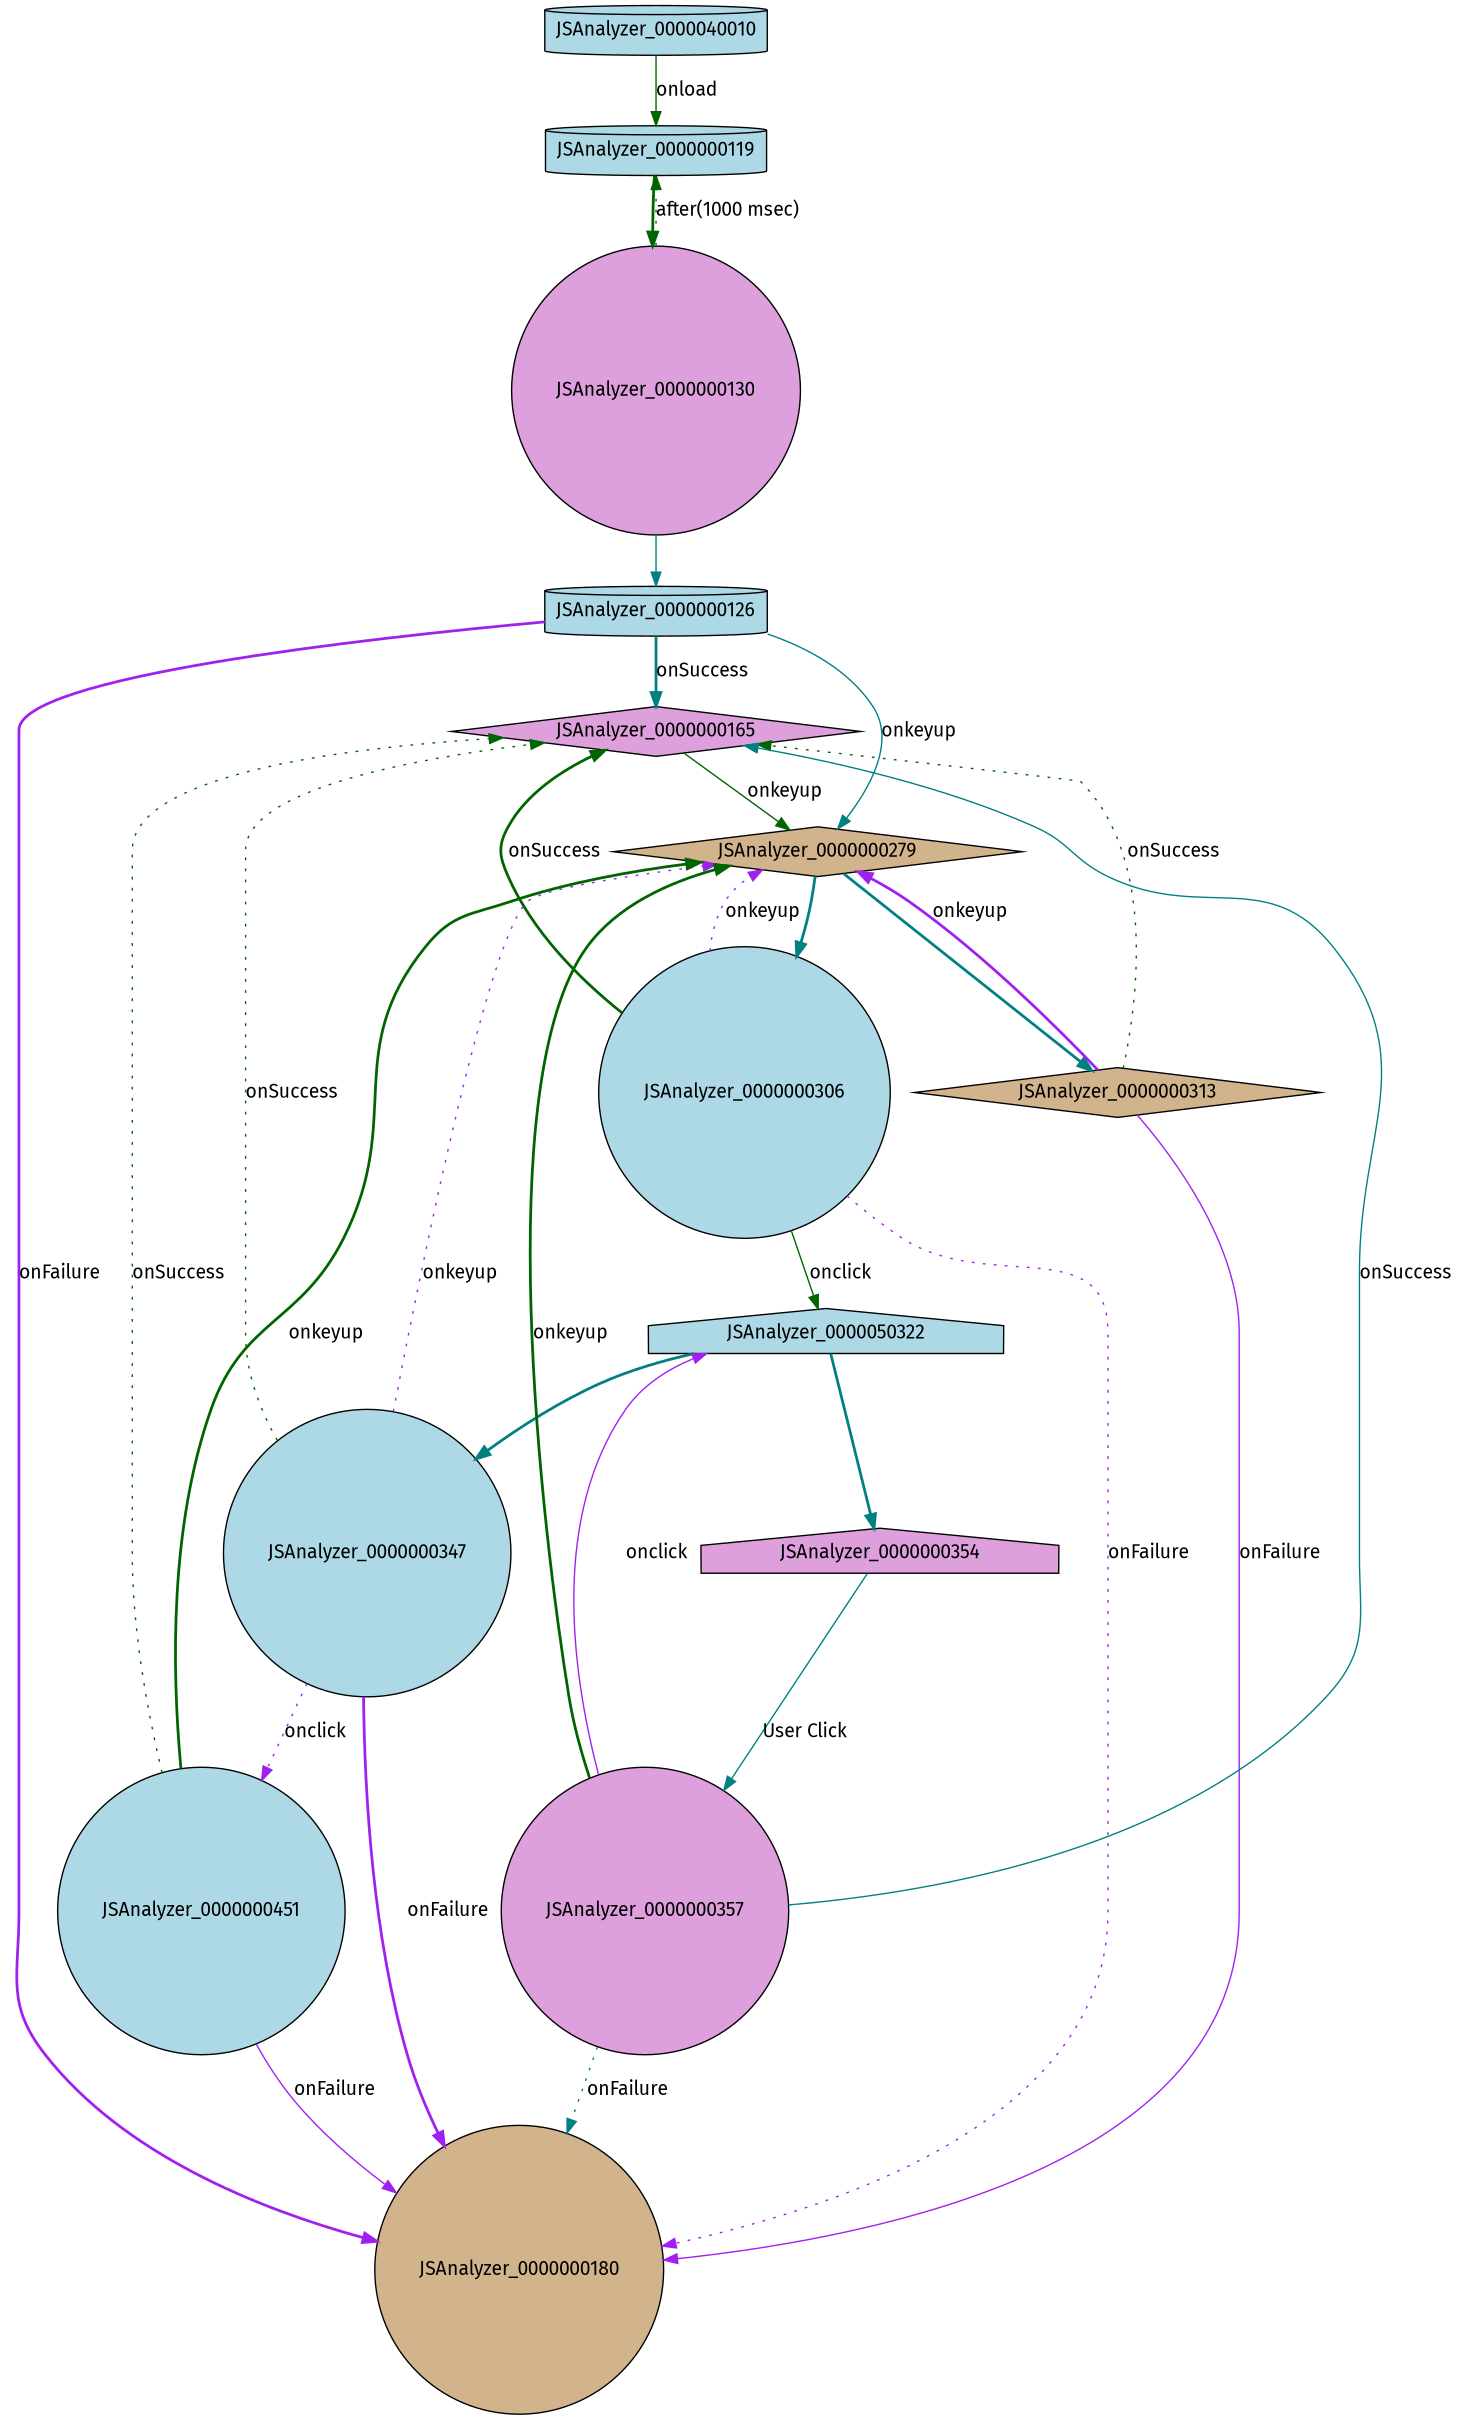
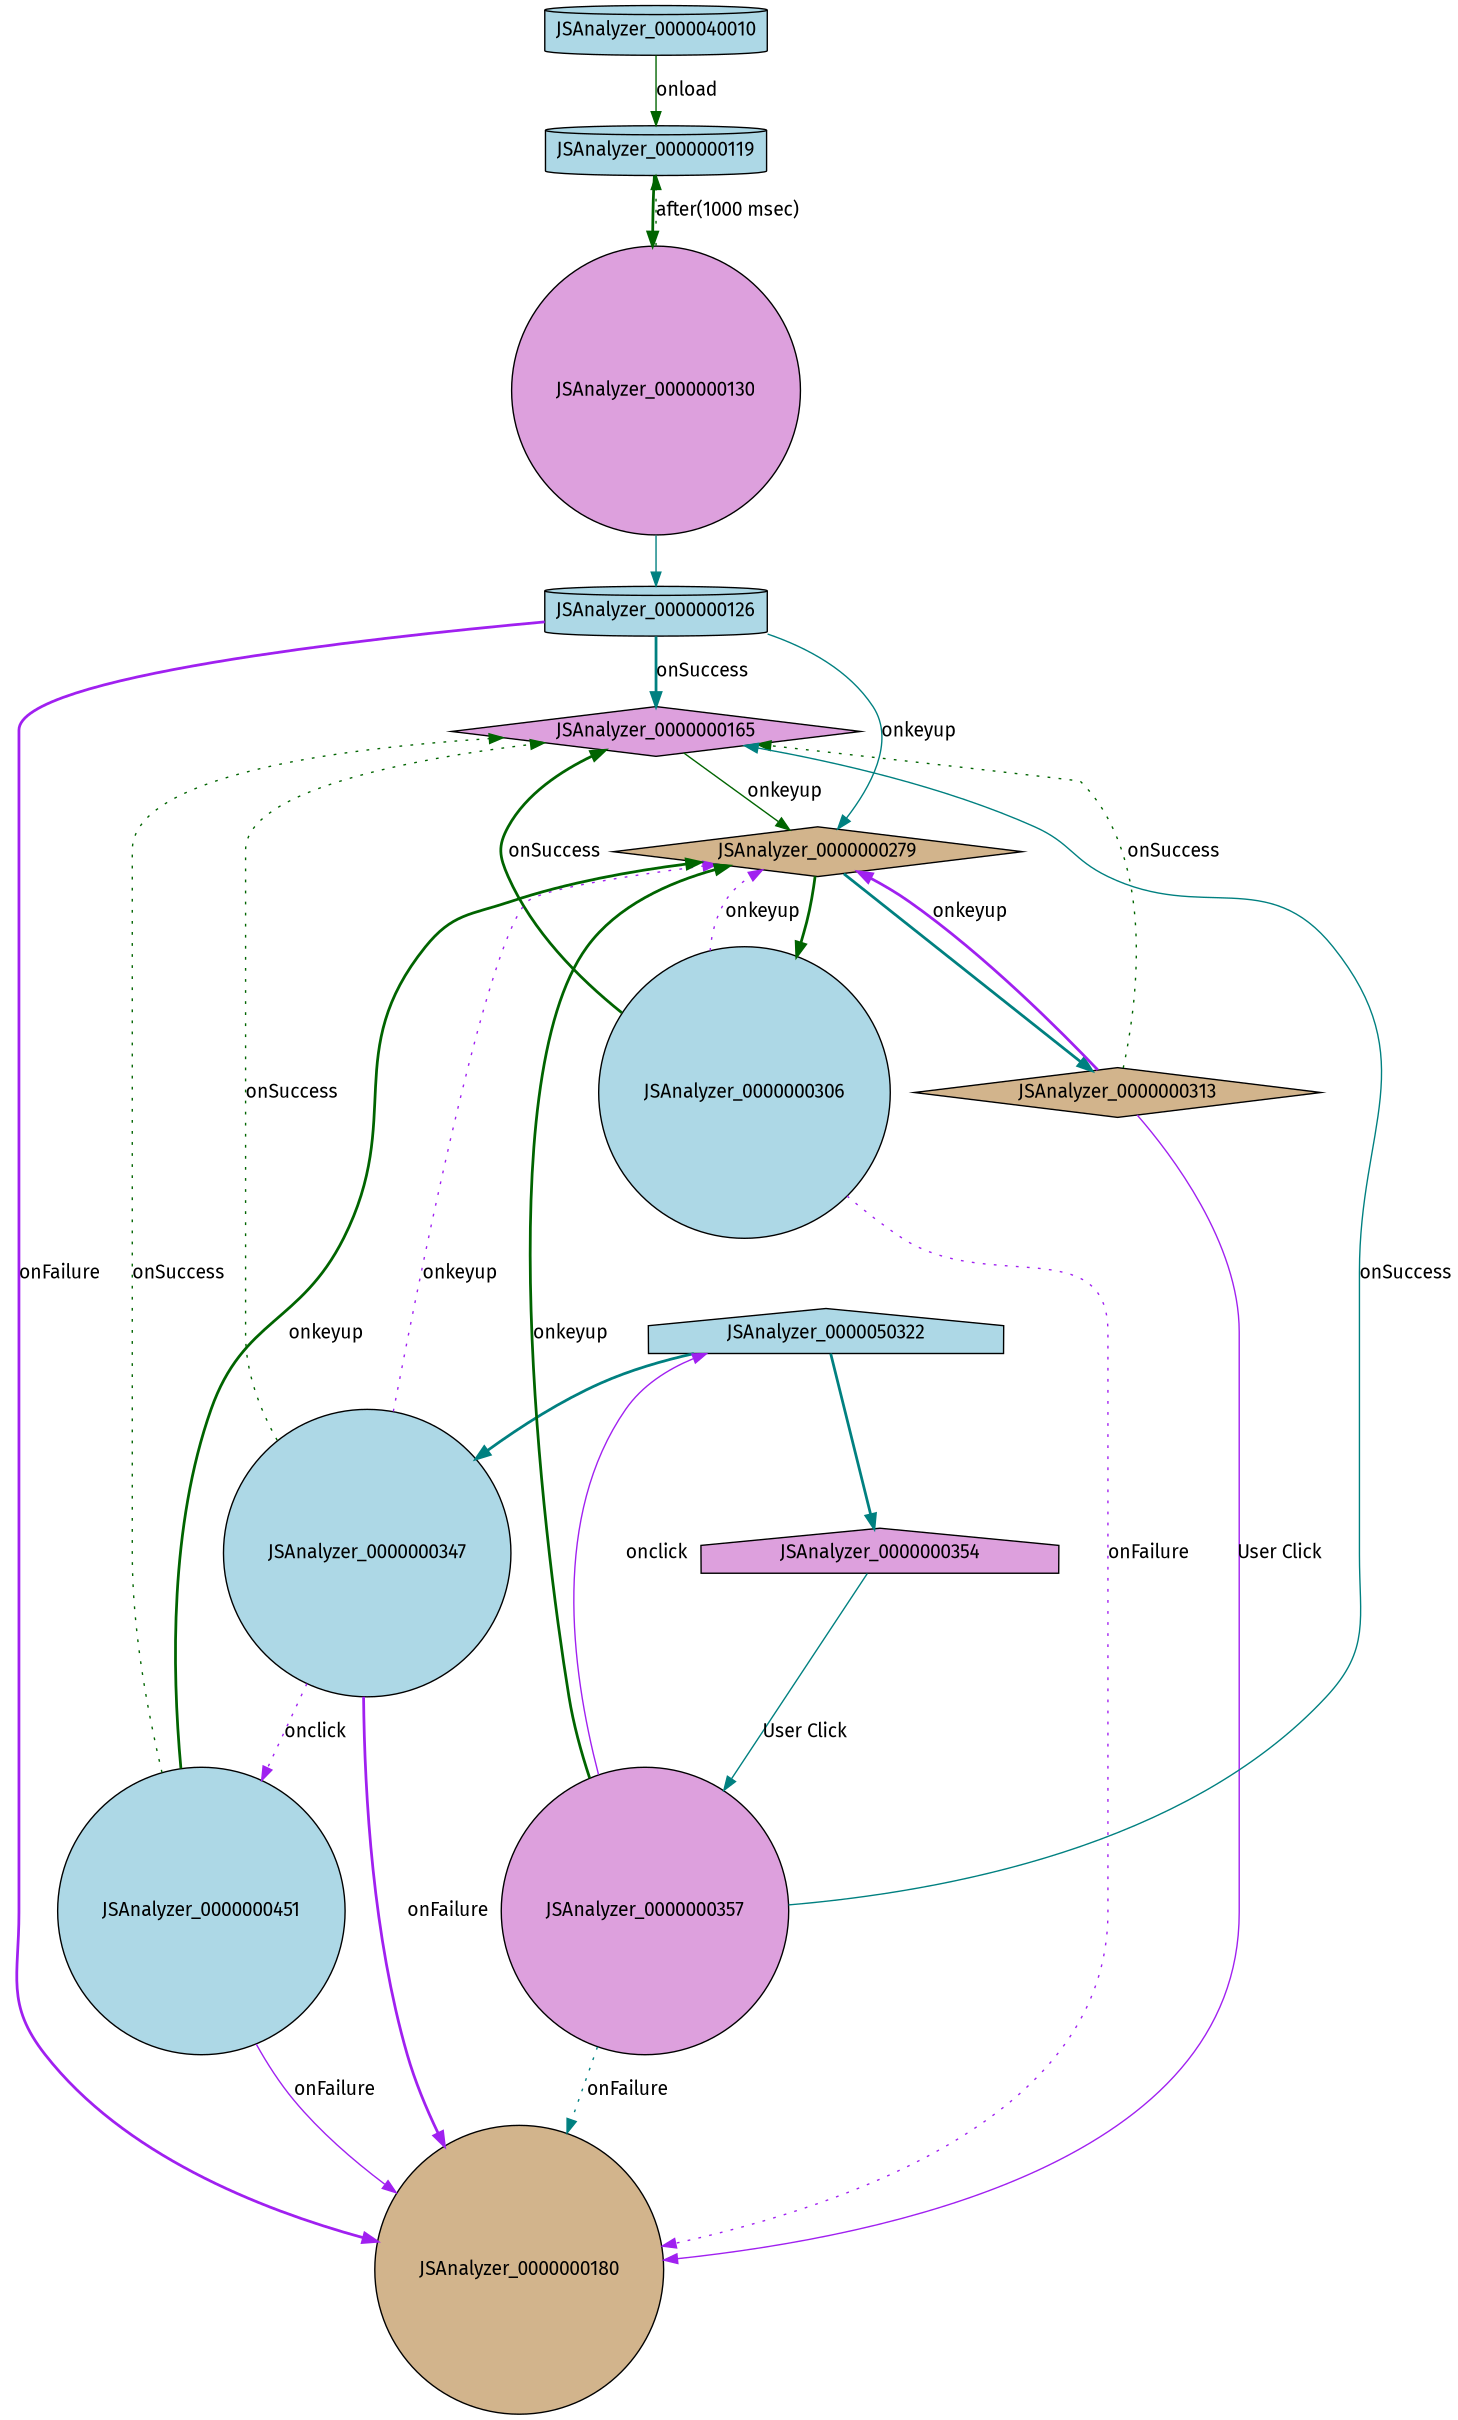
edge "JSAnalyzer_0000000279" -> "JSAnalyzer_0000000306": color teal -> darkgreen
edge "JSAnalyzer_0000000306" -> "JSAnalyzer_0000050322": removed, label "onclick"
edge "JSAnalyzer_0000000313" -> "JSAnalyzer_0000000180": label "onFailure" -> "User Click"
